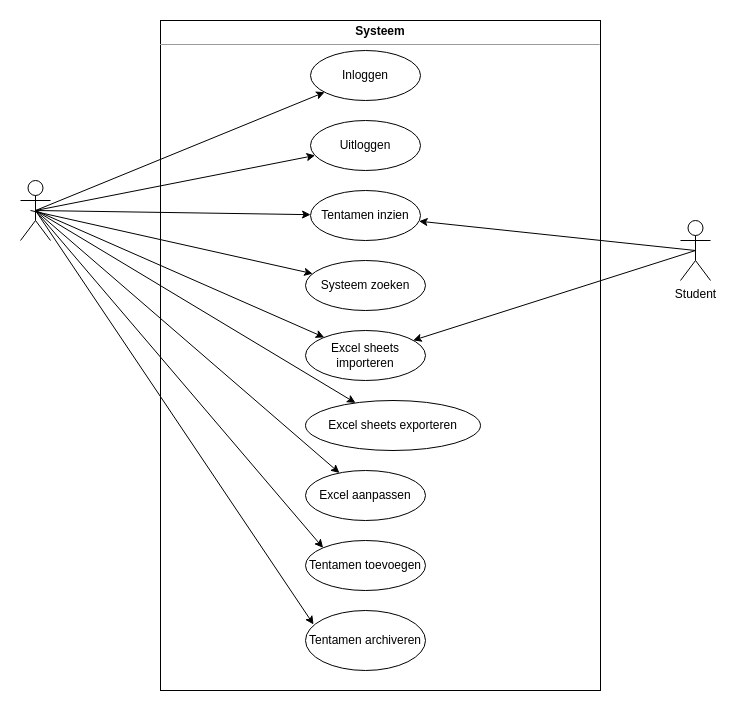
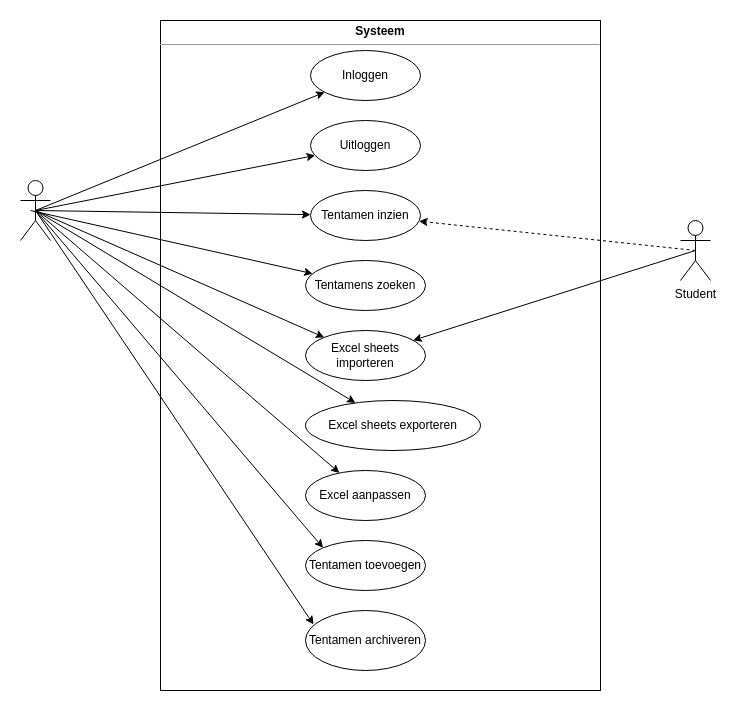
edge "Student" -> "Tentamen inzien": style solid -> dashed
node "Systeem zoeken": label "Systeem zoeken" -> "Tentamens zoeken"
